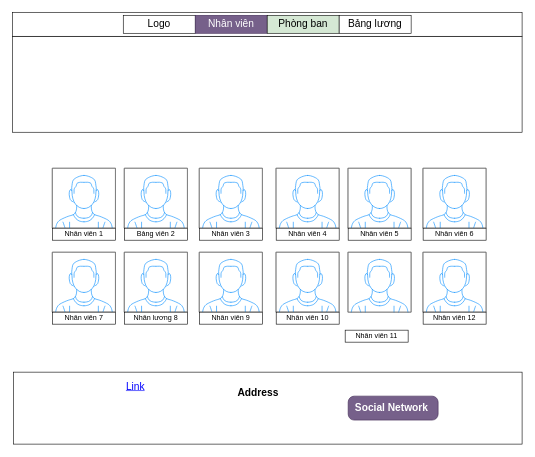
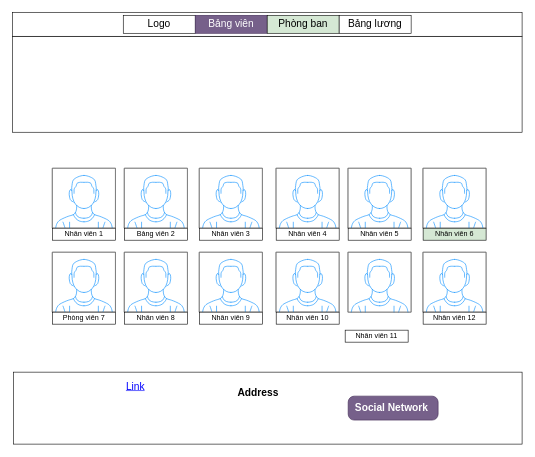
node "Nhân viên": label "Nhân viên" -> "Bảng viên"
node "Nhân viên 6": fillcolor #ffffff -> #d5e8d4
node "Nhân viên 7": label "Nhân viên 7" -> "Phòng viên 7"
node "Nhân lương 8": label "Nhân lương 8" -> "Nhân viên 8"
